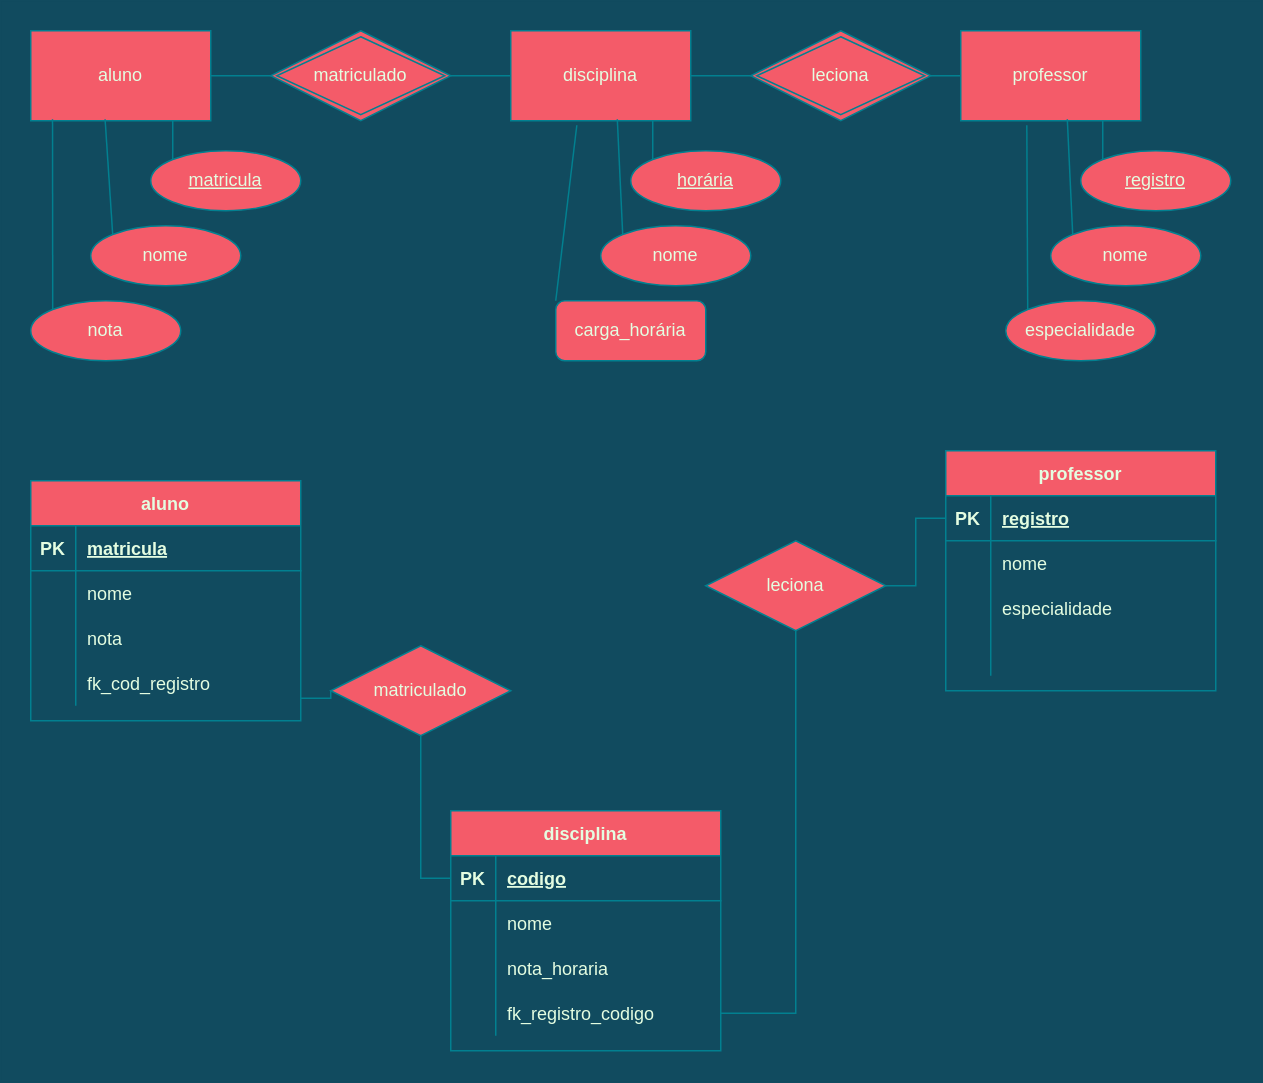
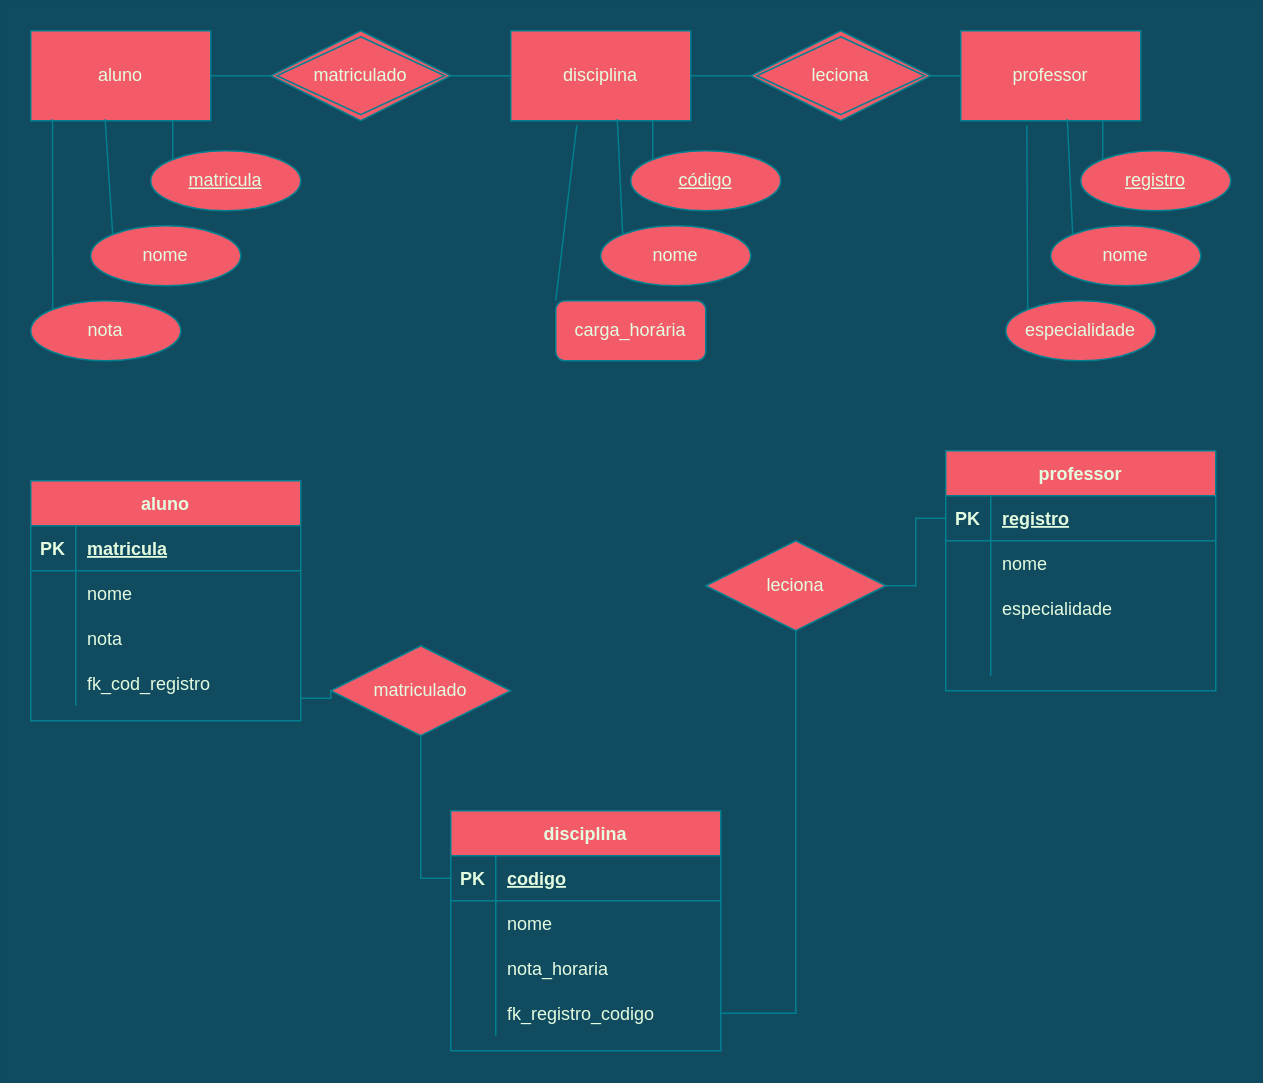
node "horária": label "horária" -> "código"
